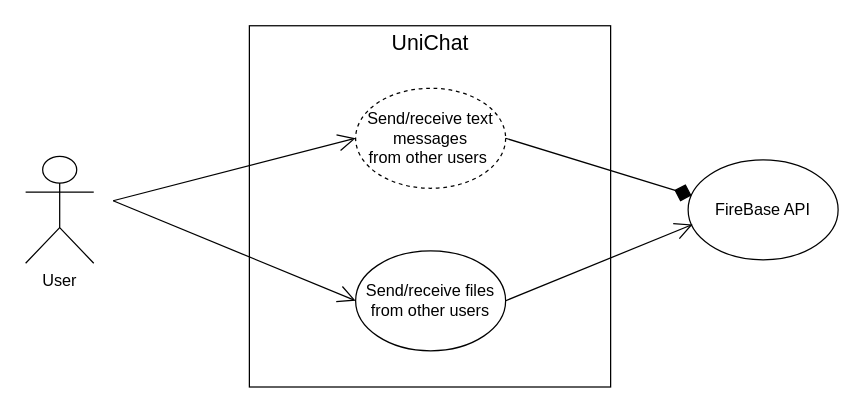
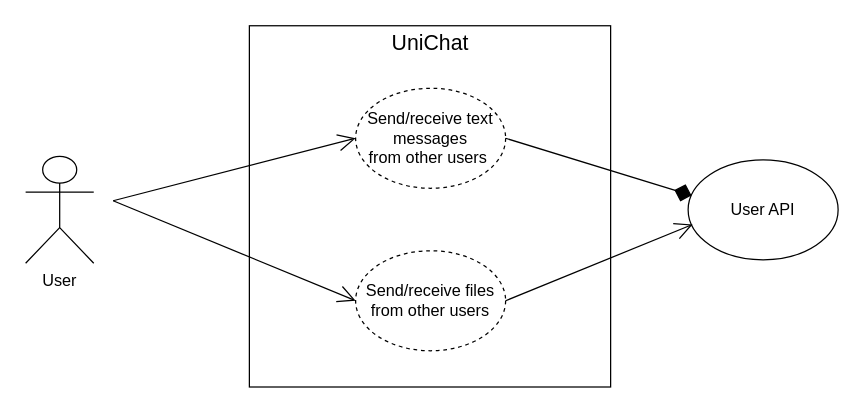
node "FireBase API": label "FireBase API" -> "User API"
node "Send/receive files from other users": style solid -> dashed
